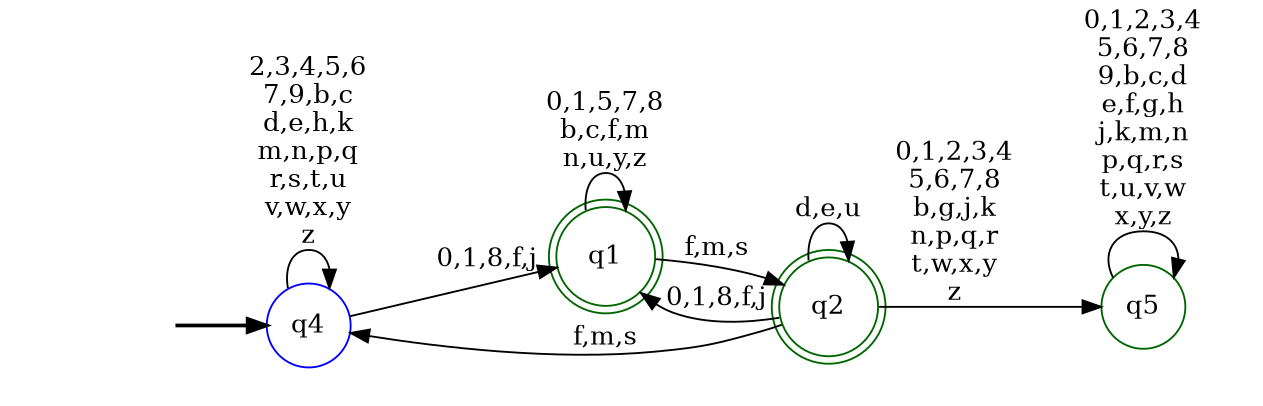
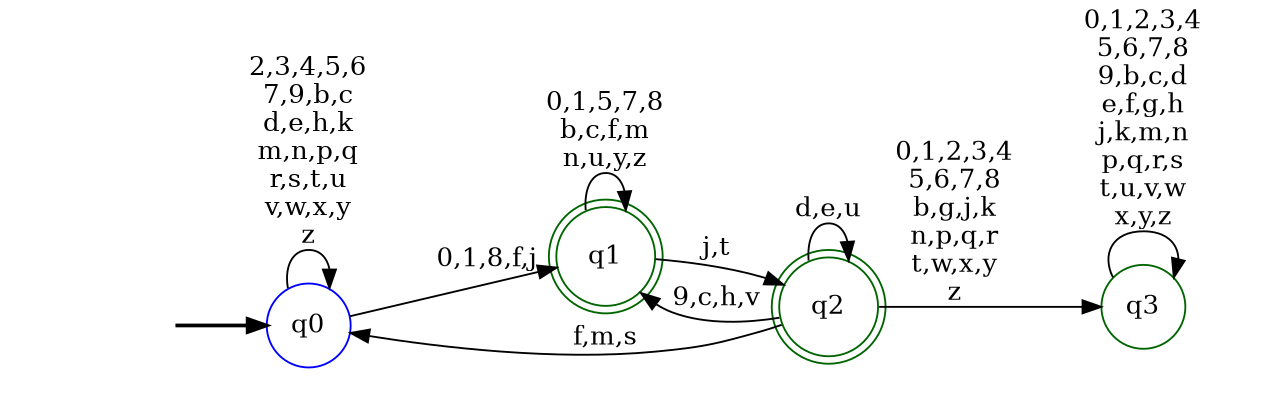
edge "q1" -> "q2": label "f,m,s" -> "j,t"
edge "q2" -> "q1": label "0,1,8,f,j" -> "9,c,h,v"
node "q5": label "q5" -> "q3"
node "q4": label "q4" -> "q0"
